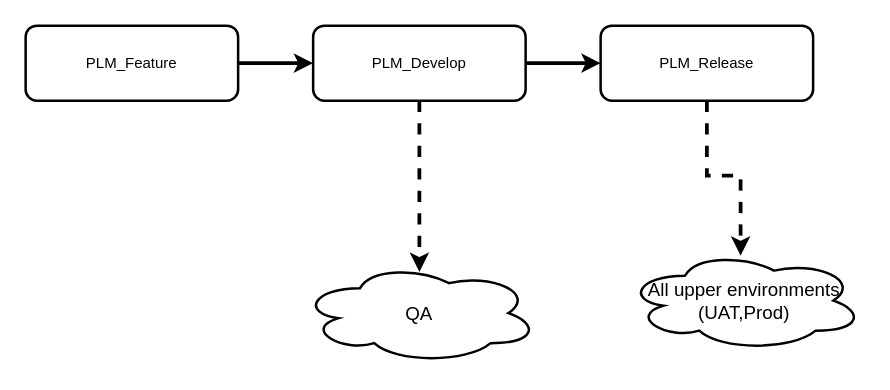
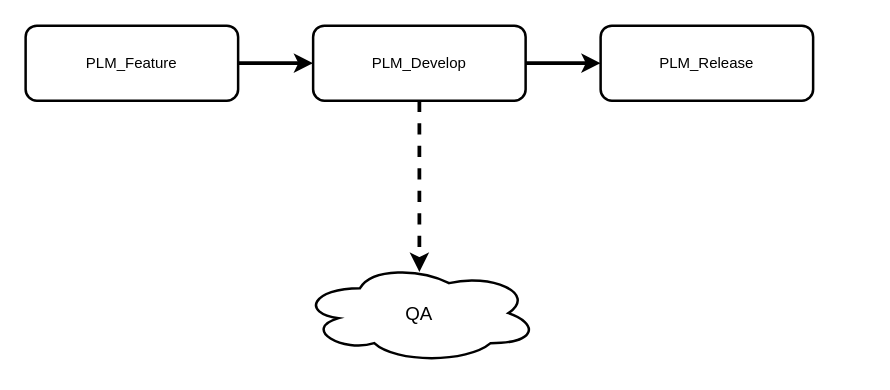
edge "PLM_Release" -> "All upper environments (UAT,Prod)": removed
node "All upper environments (UAT,Prod)": removed
